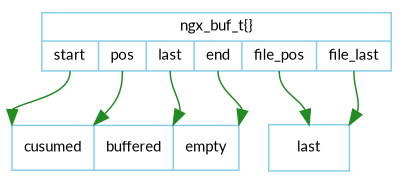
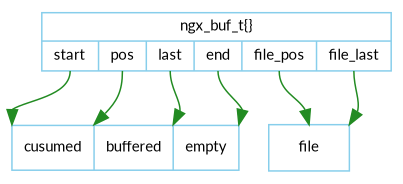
node "last": label "last" -> "file"
